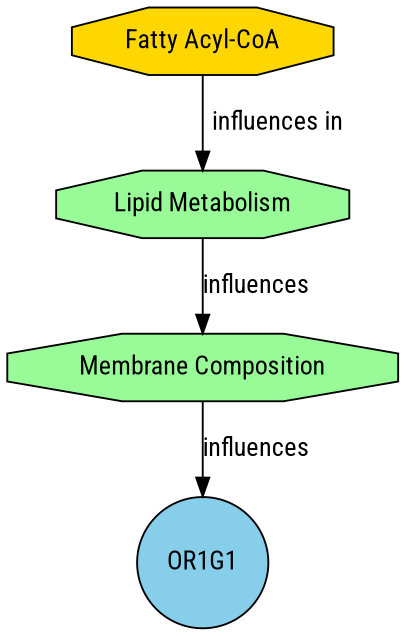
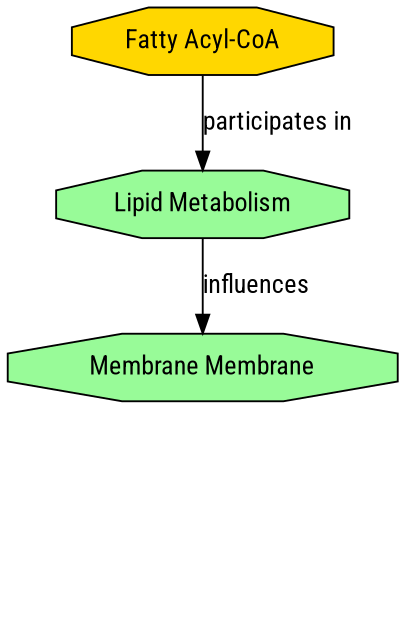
edge "Fatty Acyl-CoA" -> "Lipid Metabolism": label "influences in" -> "participates in"
node "Membrane Composition": label "Membrane Composition" -> "Membrane Membrane"
node "OR1G1": removed
